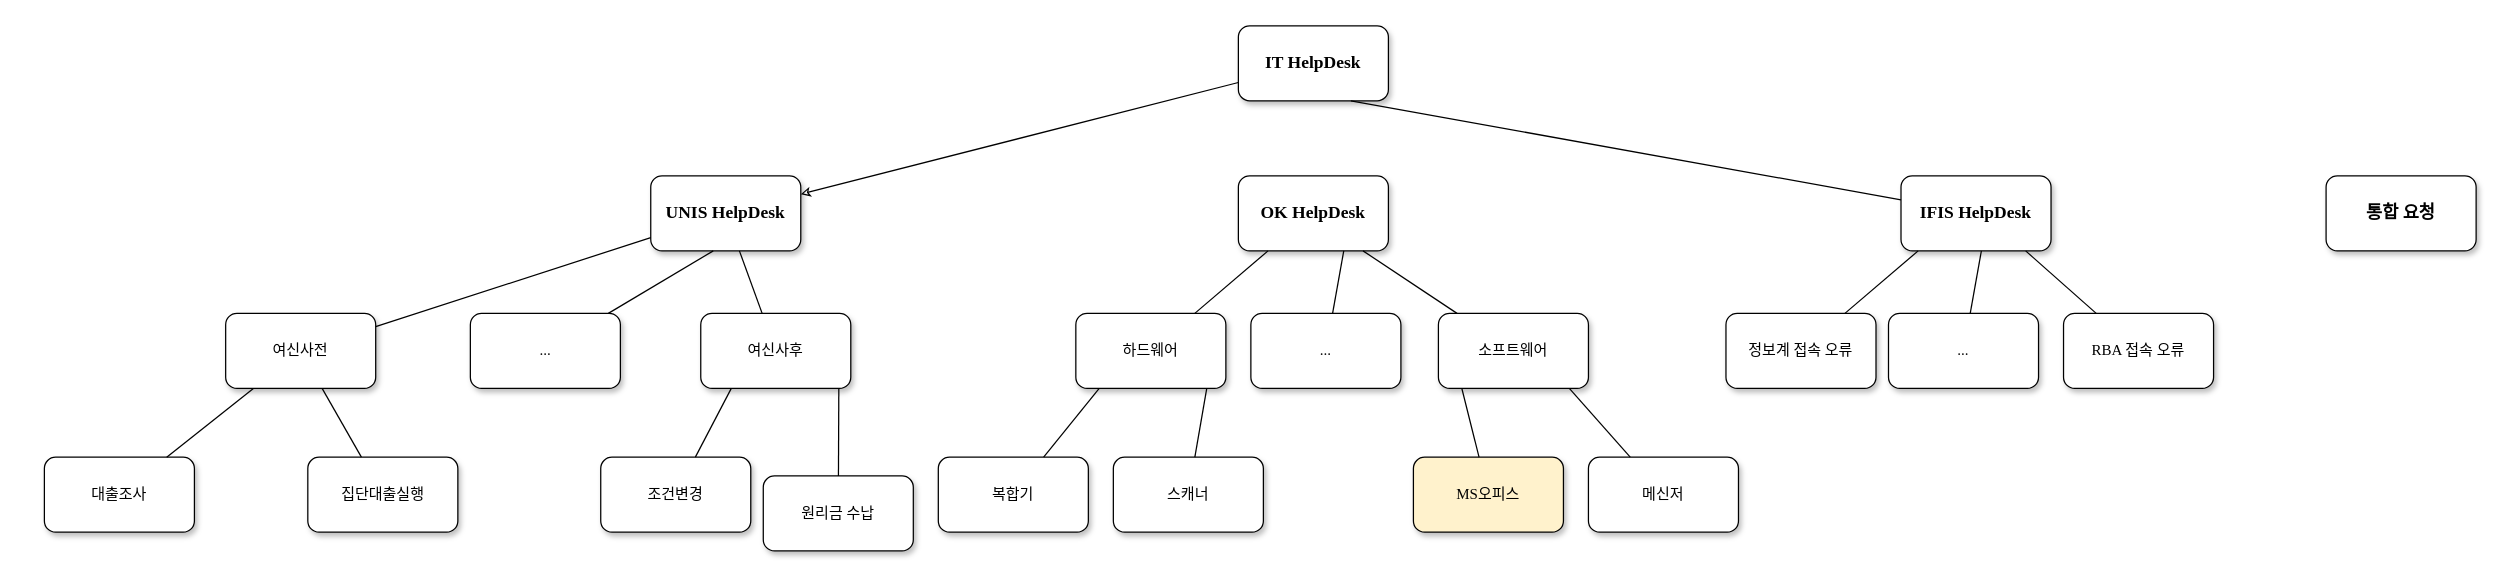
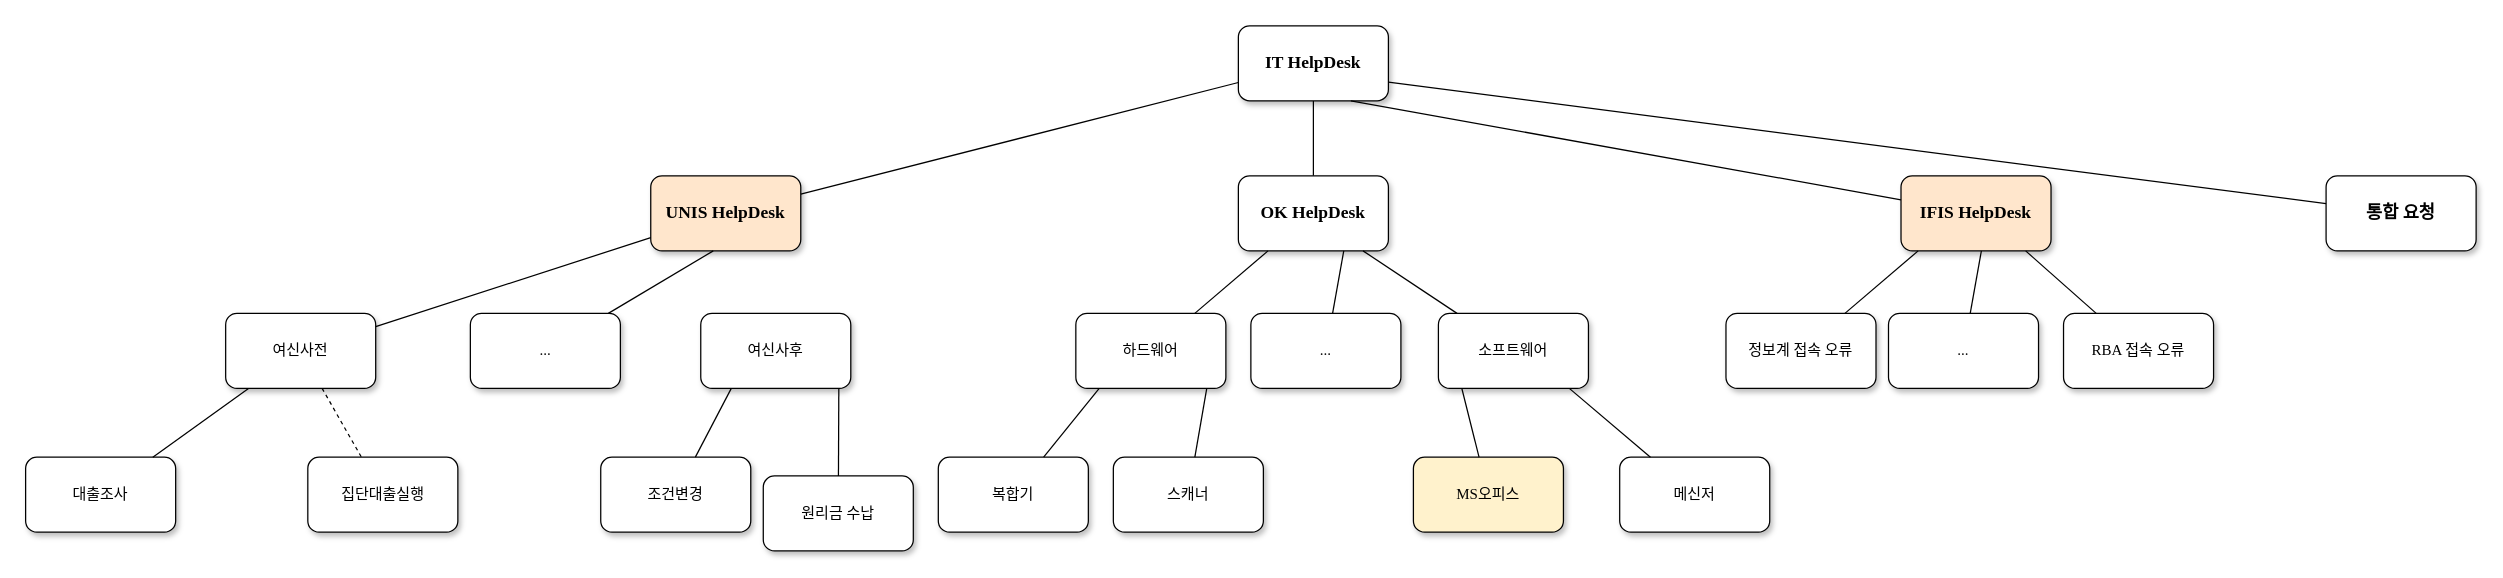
edge "IT HelpDesk" -- "OK HelpDesk": added
edge "IT HelpDesk" -- "통합 요청": added
edge "IT HelpDesk" -> "UNIS HelpDesk": arrowhead classic -> none
node "UNIS HelpDesk": fillcolor #ffffff -> #ffe6cc
node "IFIS HelpDesk": fillcolor #ffffff -> #ffe6cc
edge "UNIS HelpDesk" -- "여신사후": removed
edge "여신사전" -- "집단대출실행": style solid -> dashed
node "대출조사": moved (119, 494) -> (101, 494)
node "메신저": moved (1663, 494) -> (1694, 494)
